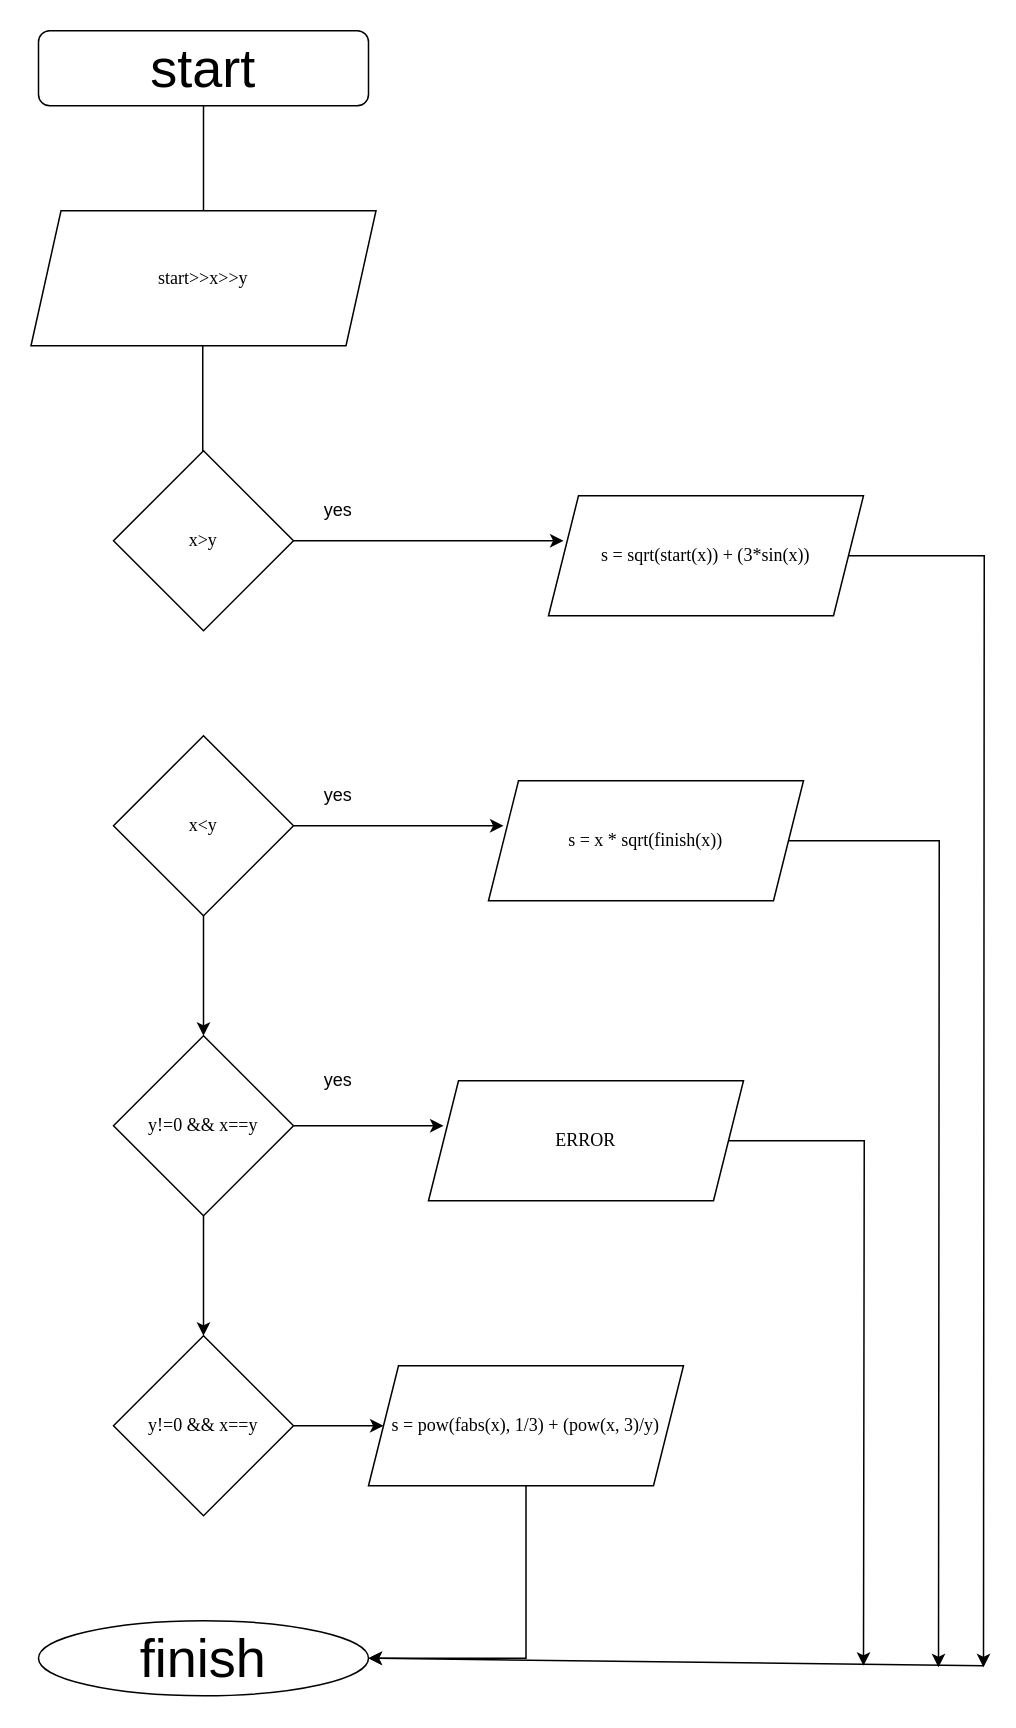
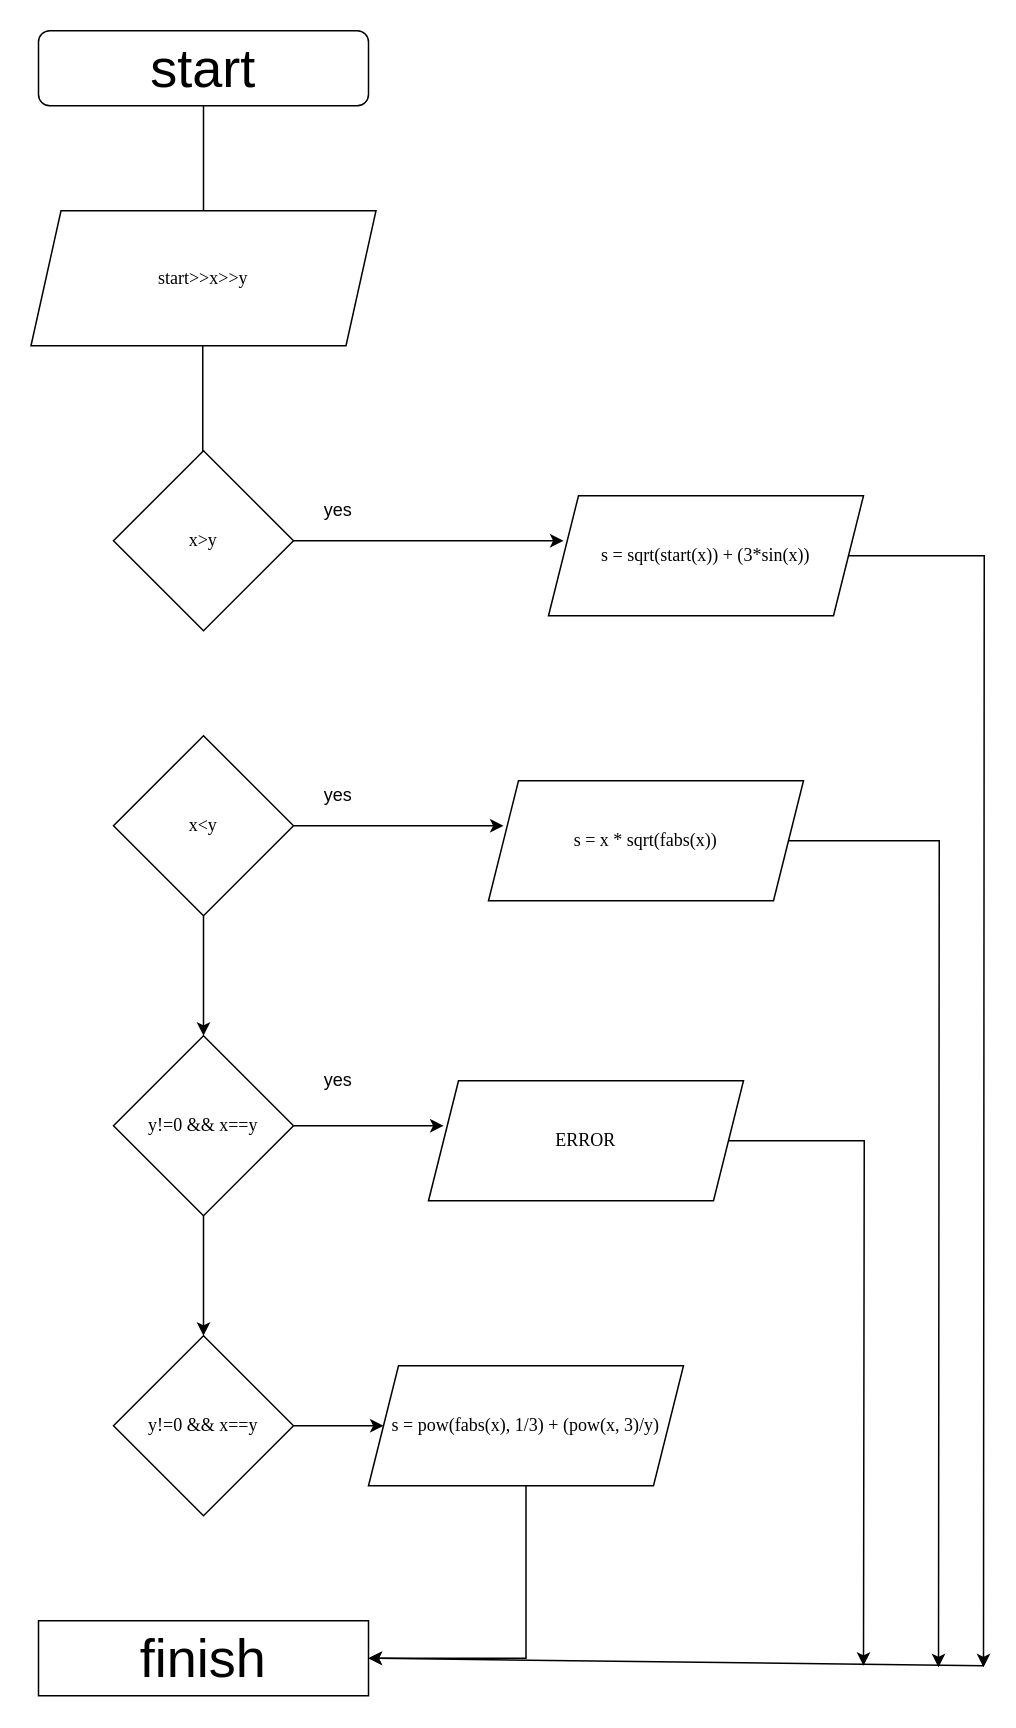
node "s = x * sqrt(finish(x))": label "s = x * sqrt(finish(x))" -> "s = x * sqrt(fabs(x))"
node "finish": shape ellipse -> rectangle
